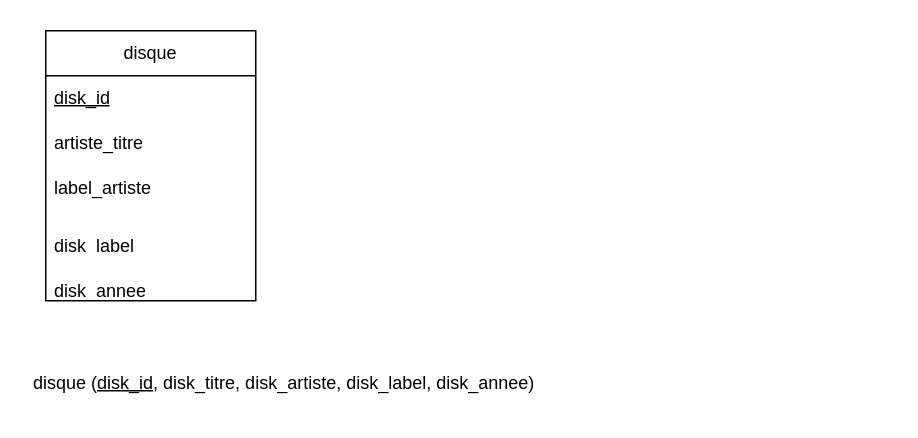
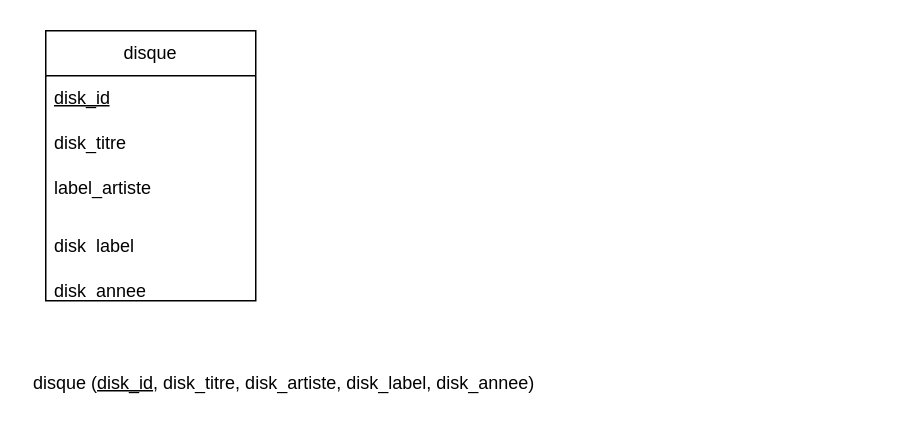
node "artiste_titre": label "artiste_titre" -> "disk_titre"
